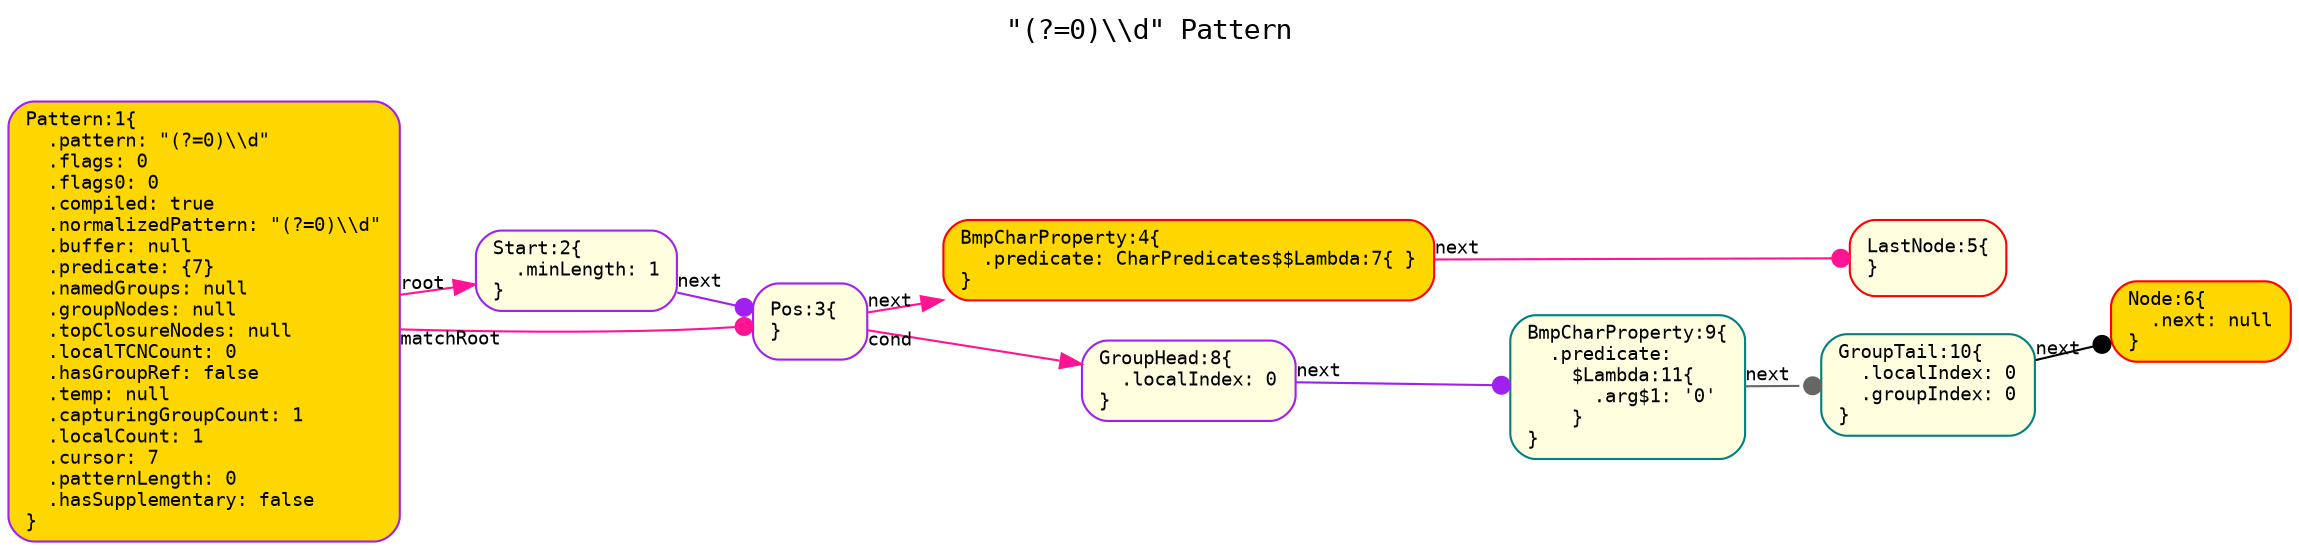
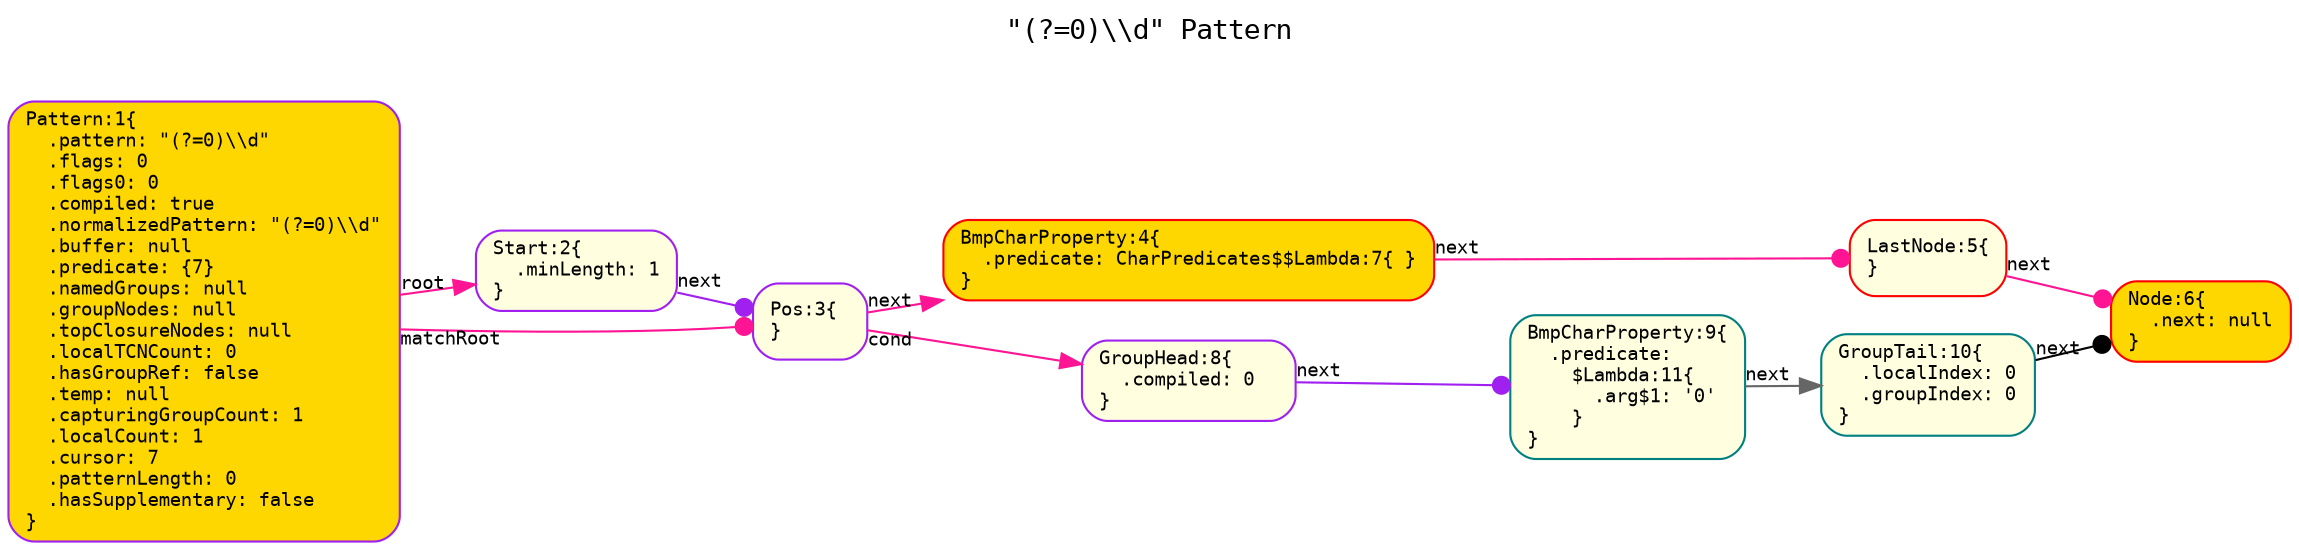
edge "LastNode:5{ }" -> "Node:6{ .next: null }": added
node "GroupHead:8{ .localIndex: 0 }": label "GroupHead:8{ .localIndex: 0 }" -> "GroupHead:8{ .compiled: 0 }"
edge "BmpCharProperty:9{ .predicate: $Lambda:11{ .arg$1: '0' } }" -> "GroupTail:10{ .localIndex: 0 .groupIndex: 0 }": arrowhead dot -> normal
